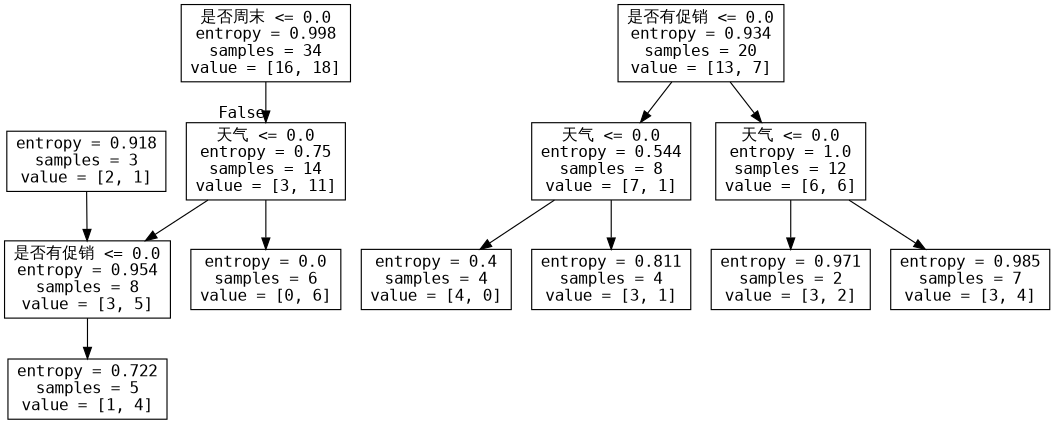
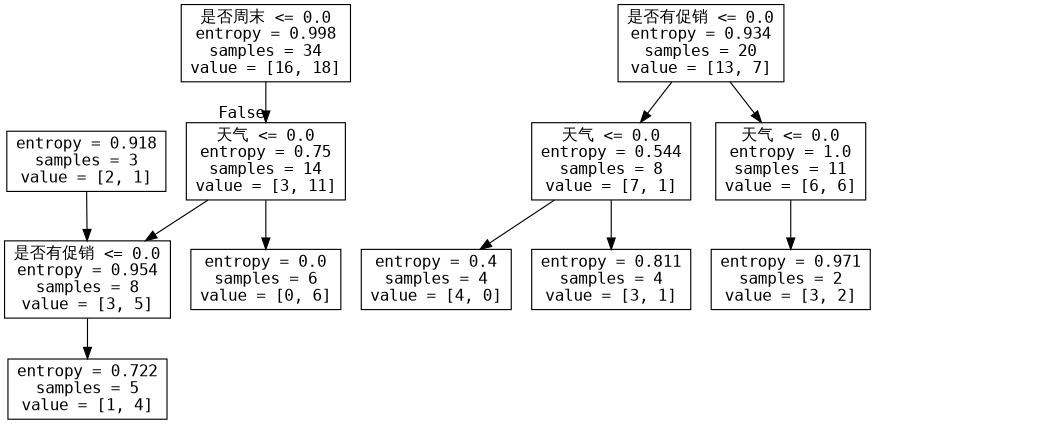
node "天气 <= 0.0 entropy = 1.0 samples = 12 value = [6, 6]": label "天气 <= 0.0 entropy = 1.0 samples = 12 value = [6, 6]" -> "天气 <= 0.0 entropy = 1.0 samples = 11 value = [6, 6]"
node "entropy = 0.985 samples = 7 value = [3, 4]": removed
